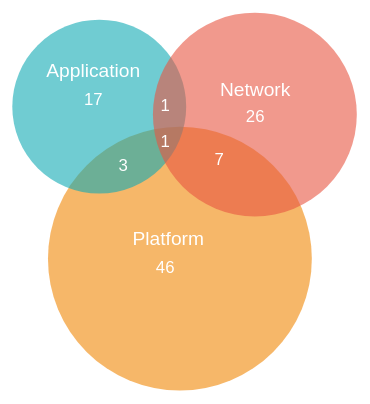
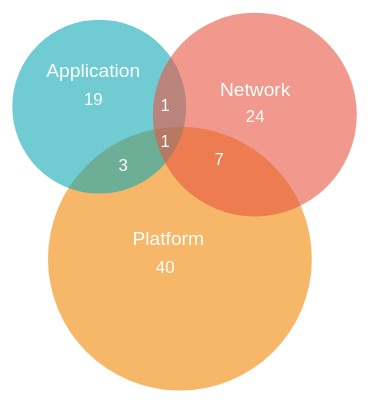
node "17": label "17" -> "19"
node "26": label "26" -> "24"
node "46": label "46" -> "40"
